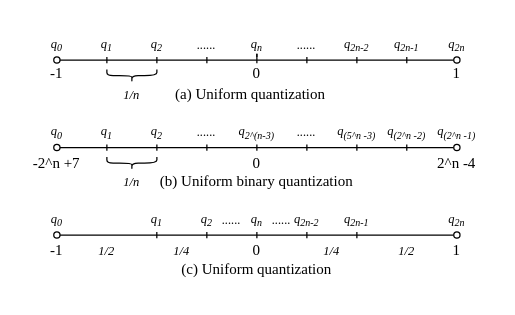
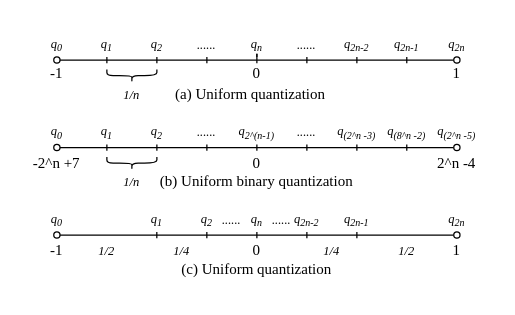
node "q2^(n-3)": label "q2^(n-3)" -> "q2^(n-1)"
node "q(5^n -3)": label "q(5^n -3)" -> "q(2^n -3)"
node "q(2^n -2)": label "q(2^n -2)" -> "q(8^n -2)"
node "q(2^n -1)": label "q(2^n -1)" -> "q(2^n -5)"
